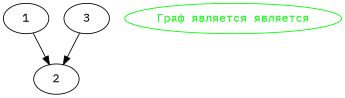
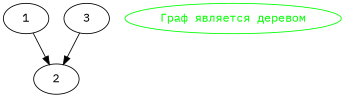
node "Граф является является": label "Граф является является" -> "Граф является деревом"
